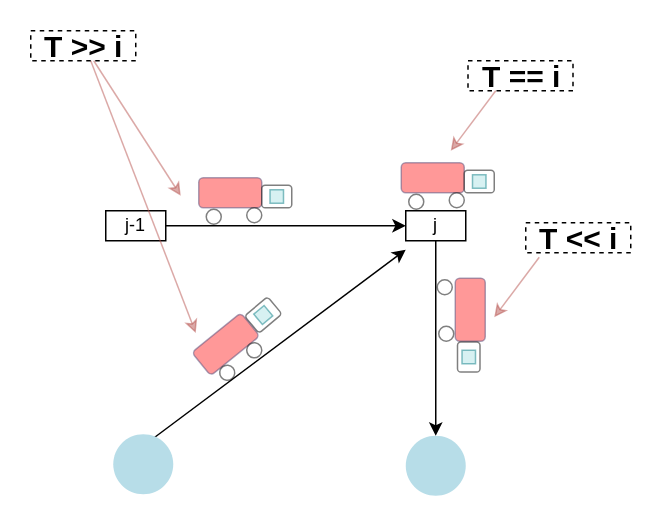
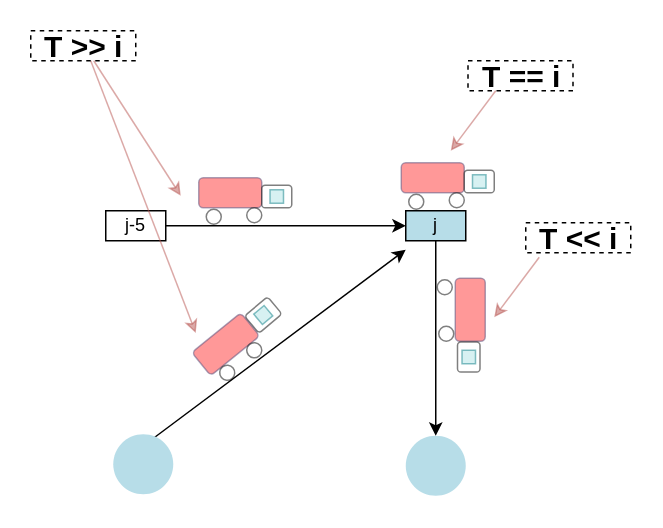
node "j-1": label "j-1" -> "j-5"
node "j": fillcolor #ffffff -> #b7dde8
